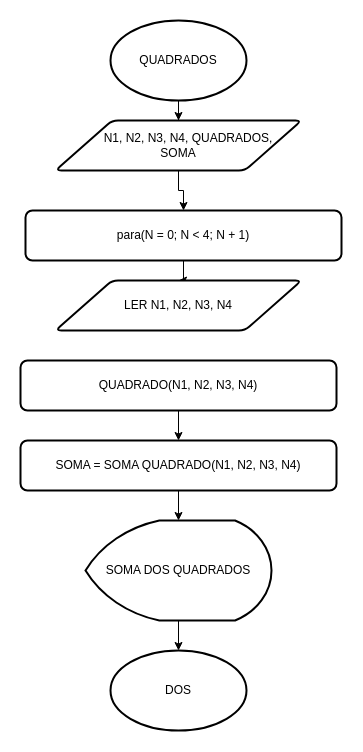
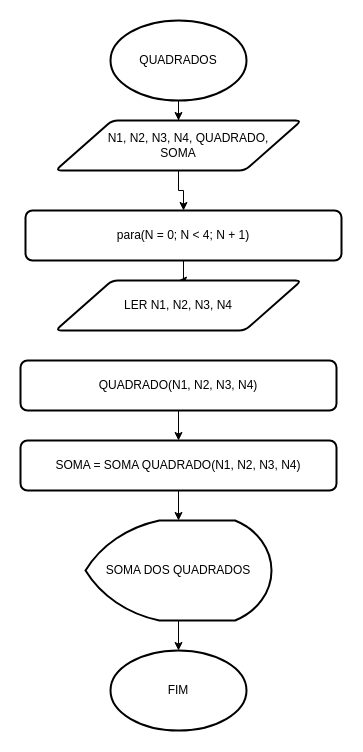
node "N1, N2, N3, N4, QUADRADOS, SOMA": label "N1, N2, N3, N4, QUADRADOS, SOMA" -> "N1, N2, N3, N4, QUADRADO, SOMA"
node "DOS": label "DOS" -> "FIM"
